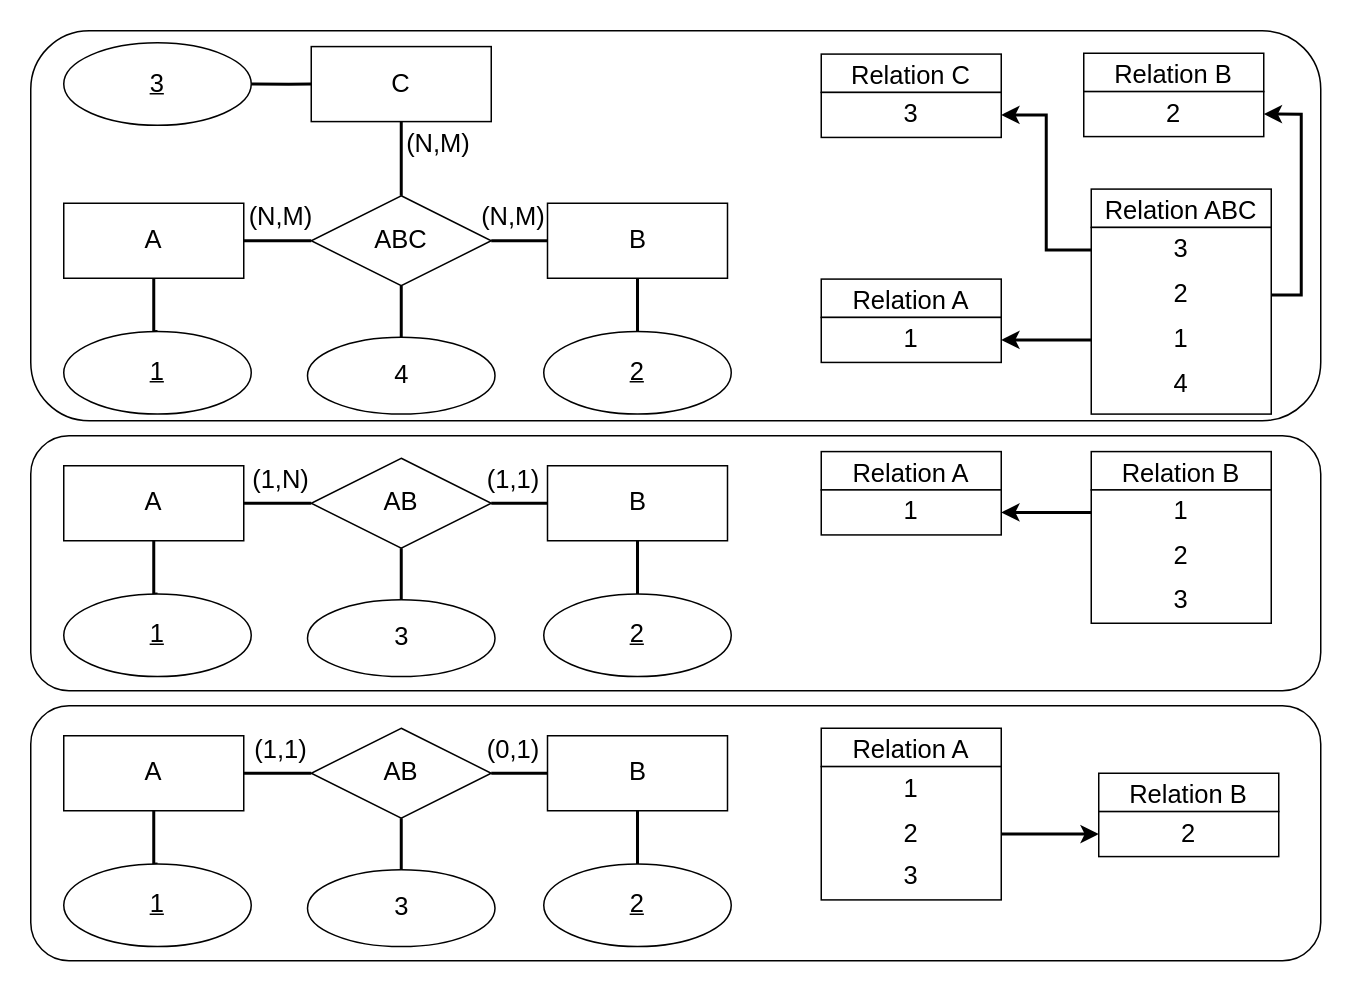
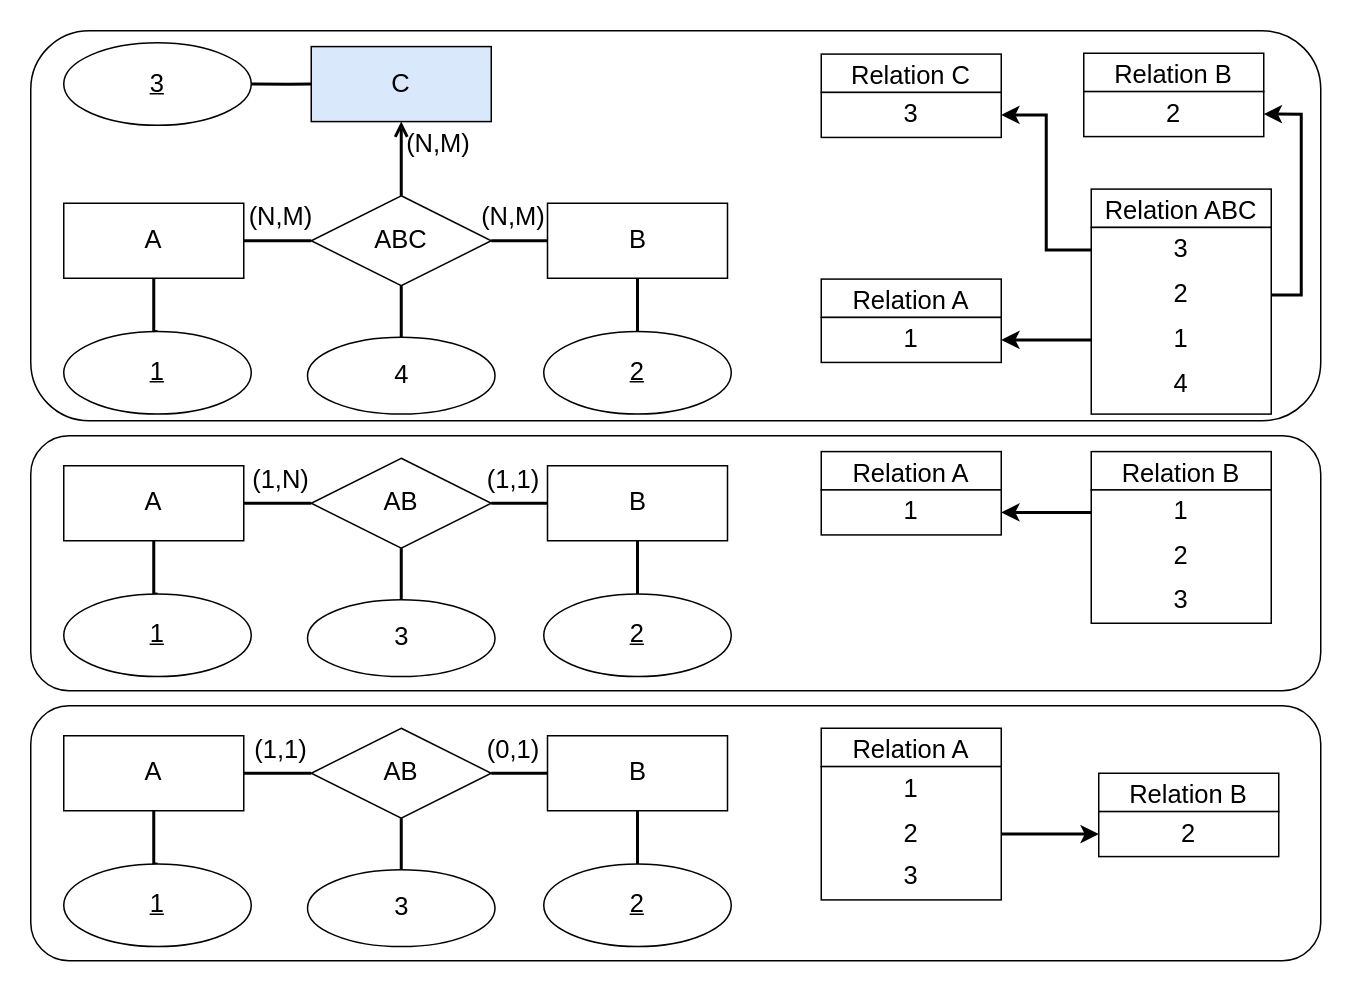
node "C": fillcolor #ffffff -> #dae8fc
edge "C" -- "ABC": arrowhead none -> open
